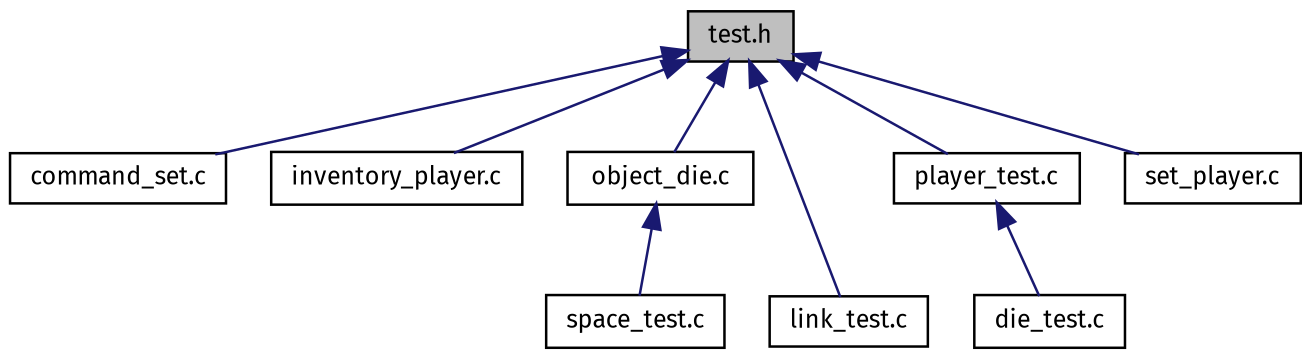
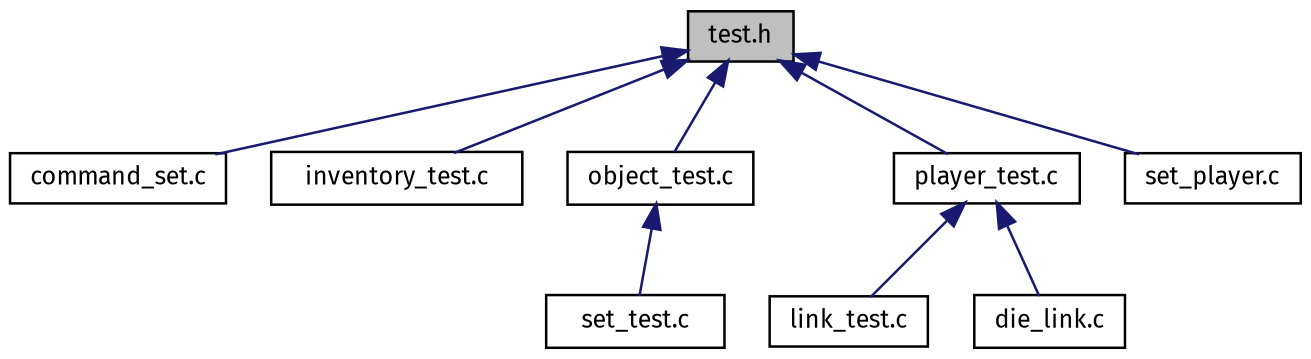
node "inventory_player.c": label "inventory_player.c" -> "inventory_test.c"
node "object_die.c": label "object_die.c" -> "object_test.c"
edge "link_test.c" -> "test.h": now "link_test.c" -> "player_test.c"
node "space_test.c": label "space_test.c" -> "set_test.c"
node "die_test.c": label "die_test.c" -> "die_link.c"
